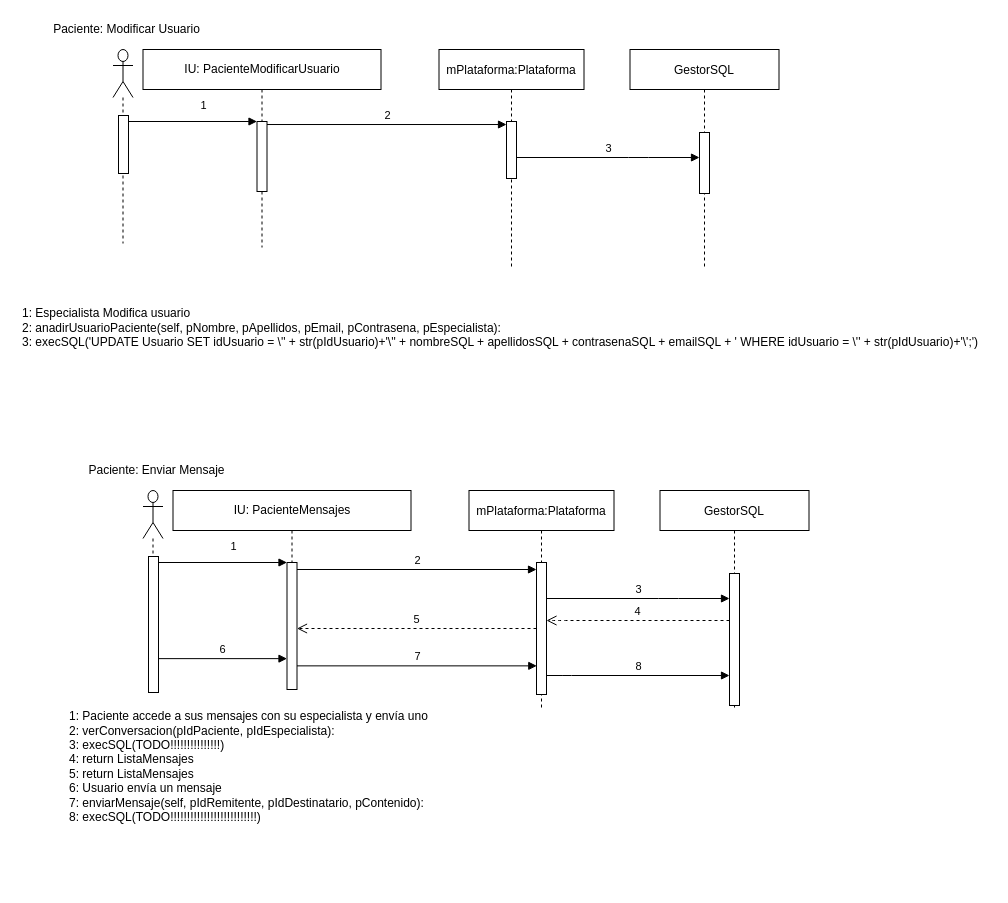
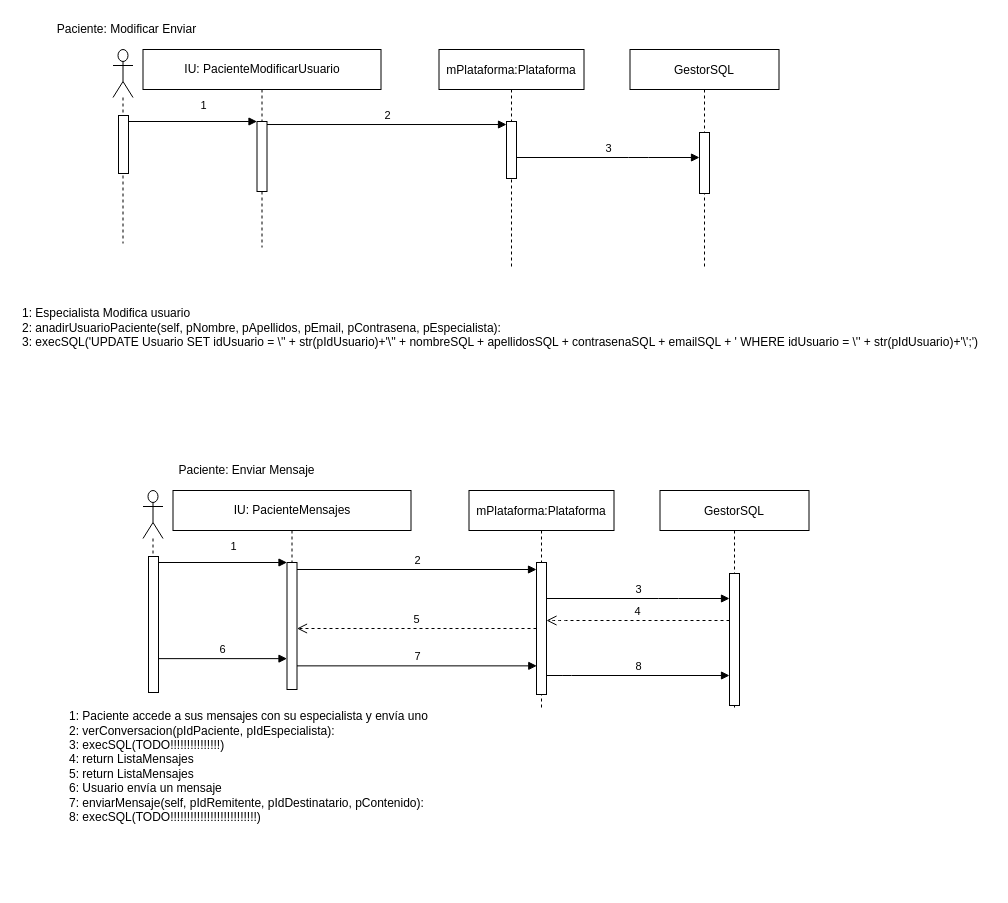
node "Paciente: Modificar Usuario": label "Paciente: Modificar Usuario" -> "Paciente: Modificar Enviar"
node "Paciente: Enviar Mensaje": moved (157, 471) -> (247, 471)
